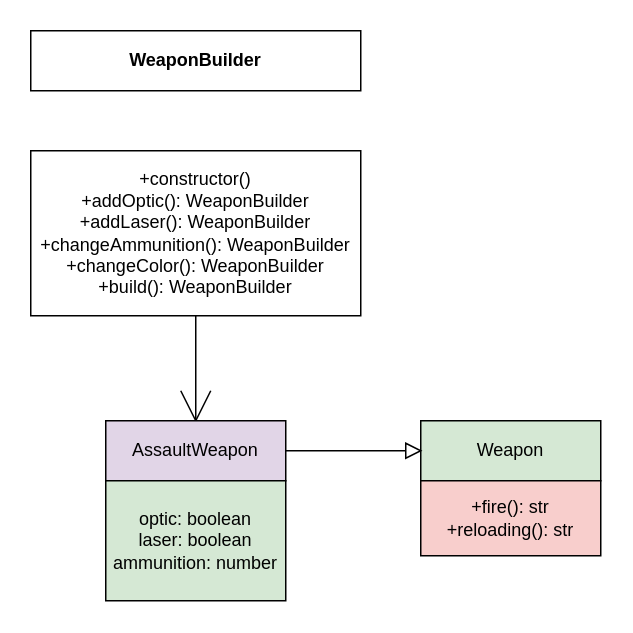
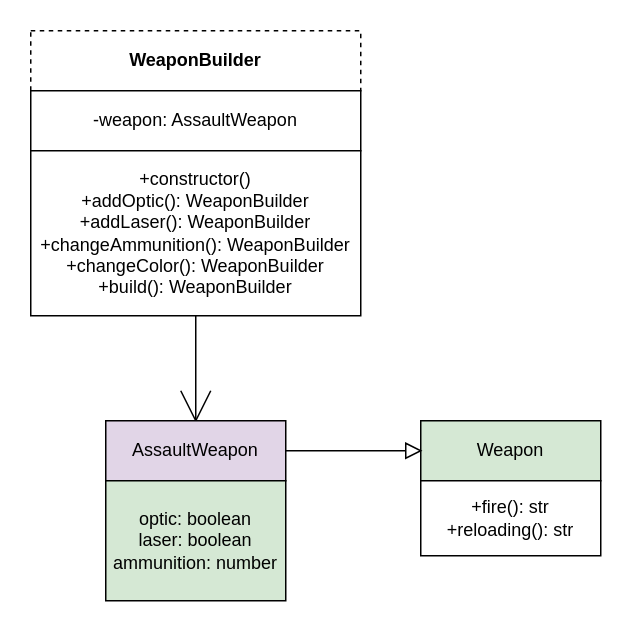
node "WeaponBuilder": style solid -> dashed
node "-weapon: AssaultWeapon": added
node "+fire(): str +reloading(): str": fillcolor #f8cecc -> #ffffff
